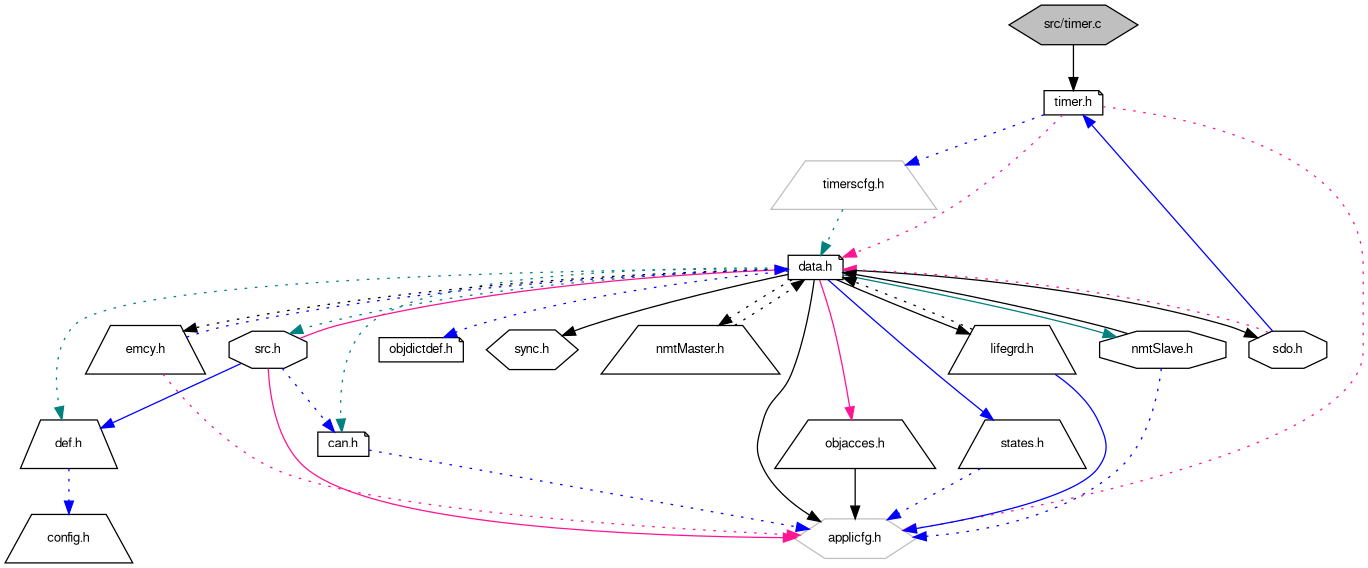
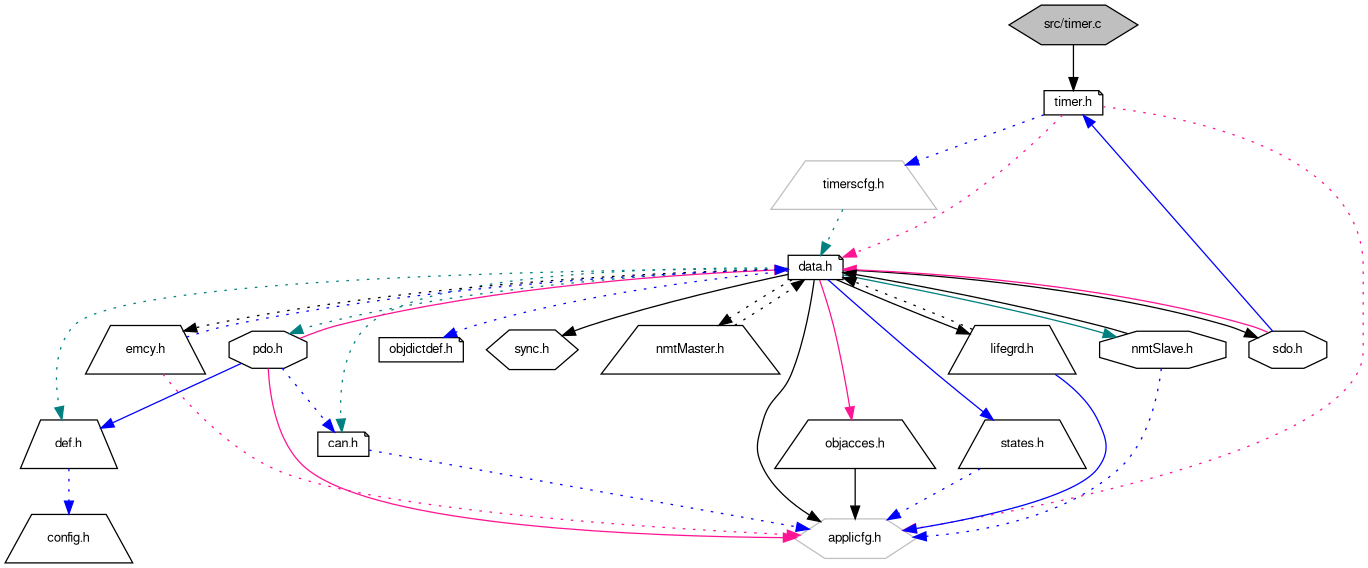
edge "sdo.h" -> "data.h": style dotted -> solid
node "src.h": label "src.h" -> "pdo.h"
